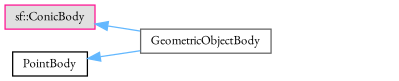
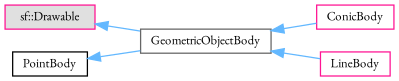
node "sf::ConicBody": label "sf::ConicBody" -> "sf::Drawable"
node "ConicBody": added
node "LineBody": added
